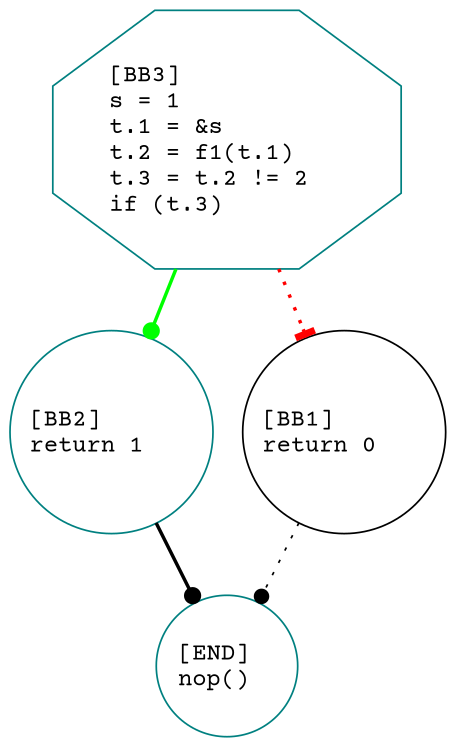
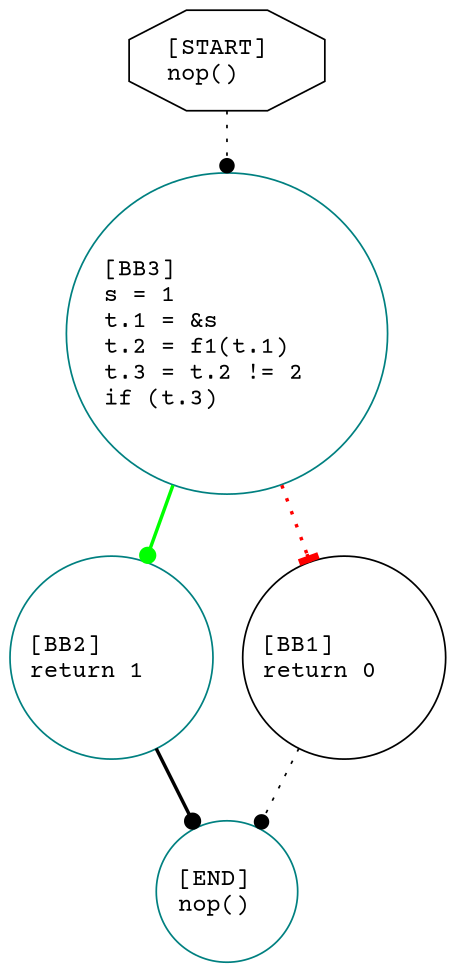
node "[START] nop()": added
node "[BB3] s = 1 t.1 = &s t.2 = f1(t.1) t.3 = t.2 != 2 if (t.3)": shape octagon -> circle
